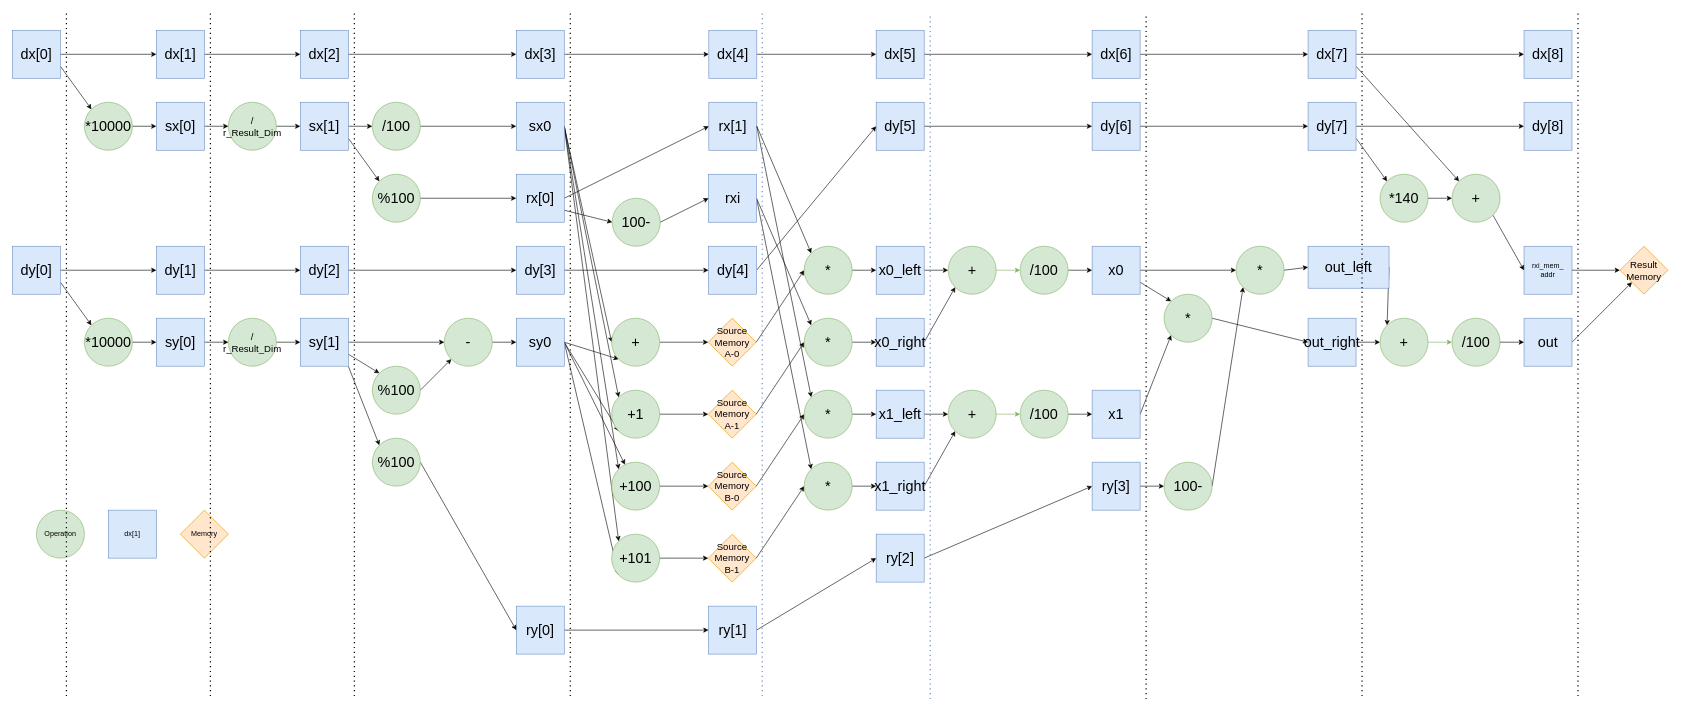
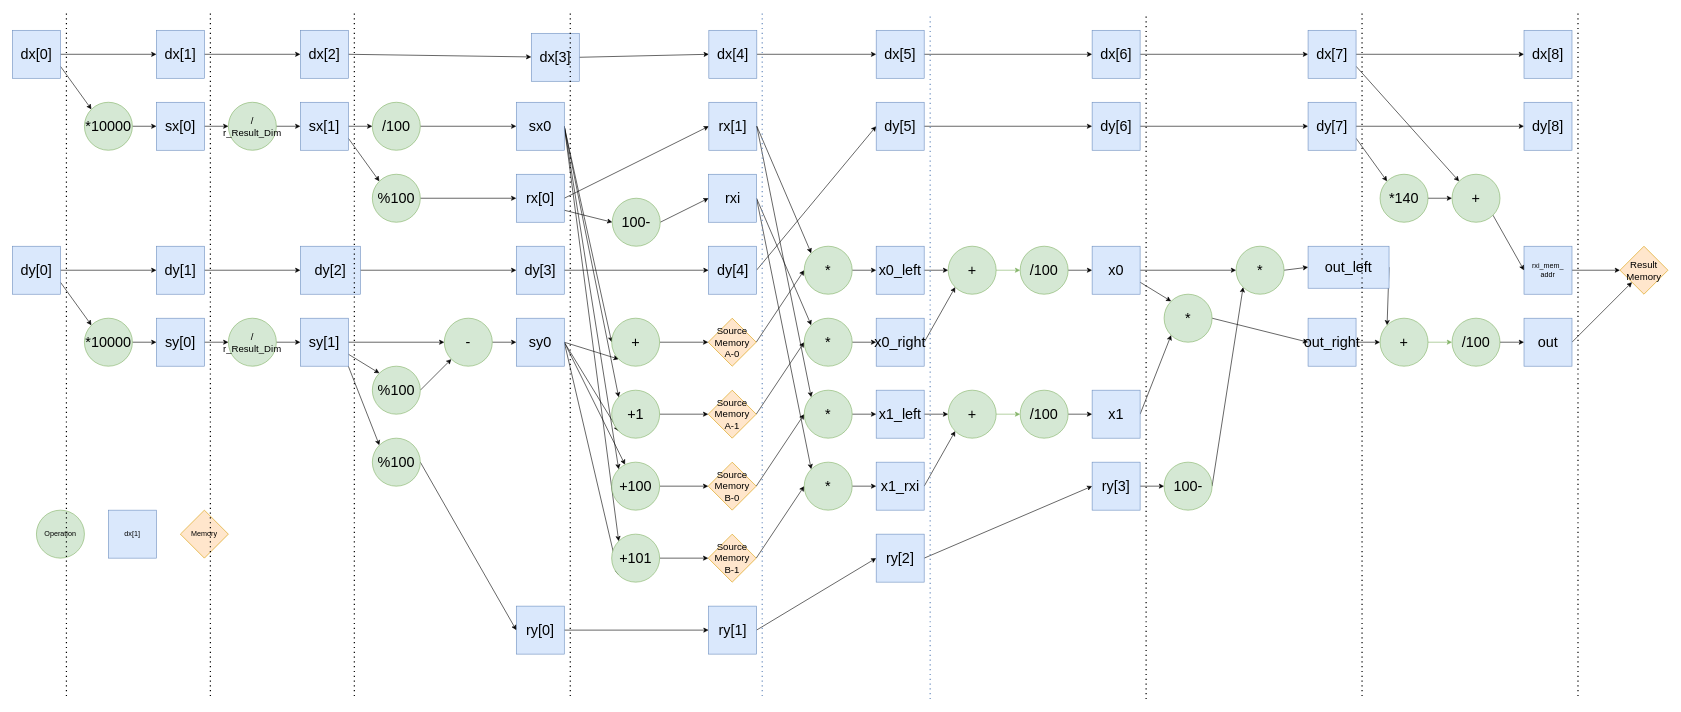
node "dx[3]": moved (540, 54) -> (555, 57)
node "dy[2]": size 48x48 -> 60x48
node "x1_right": label "x1_right" -> "x1_rxi"
